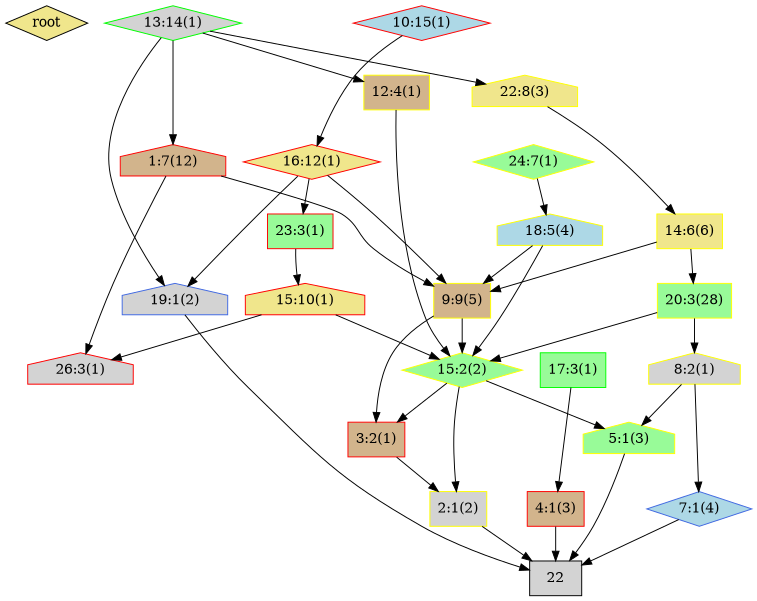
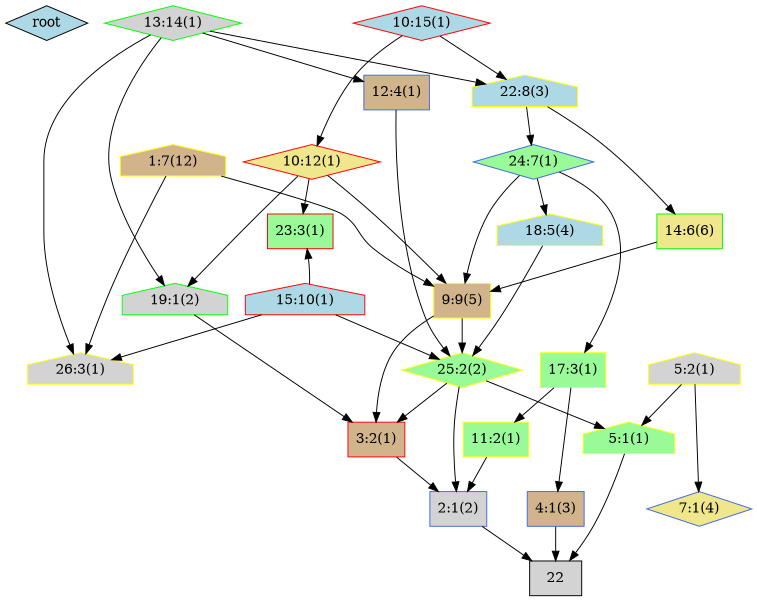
node "root": fillcolor khaki -> lightblue
edge "10:15(1)" -> "22:8(3)": added
edge "13:14(1)" -> "1:7(12)": now "13:14(1)" -> "26:3(1)"
node "12:4(1)": color yellow -> royalblue
node "22:8(3)": fillcolor khaki -> lightblue
edge "22:8(3)" -> "24:7(1)": added
node "1:7(12)": color red -> yellow
node "16:12(1)": label "16:12(1)" -> "10:12(1)"
node "24:7(1)": color yellow -> royalblue
node "14:6(6)": color yellow -> green
edge "24:7(1)" -> "17:3(1)": added
edge "23:3(1)" -> "15:10(1)": reversed
edge "18:5(4)" -> "9:9(5)": now "24:7(1)" -> "9:9(5)"
node "19:1(2)": color royalblue -> green
node "15:10(1)": fillcolor khaki -> lightblue
node "20:3(28)": removed
node "26:3(1)": color red -> yellow
node "15:2(2)": label "15:2(2)" -> "25:2(2)"
node "17:3(1)": color green -> yellow
node "8:2(1)": label "8:2(1)" -> "5:2(1)"
node "11:2(1)": added
node "5:1(3)": label "5:1(3)" -> "5:1(1)"
edge "19:1(2)" -> "22": now "19:1(2)" -> "3:2(1)"
node "2:1(2)": color yellow -> royalblue
node "4:1(3)": color red -> royalblue
node "7:1(4)": fillcolor lightblue -> khaki
edge "7:1(4)" -> "22": removed
